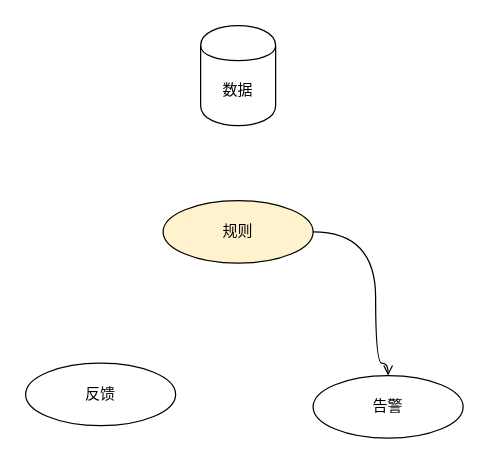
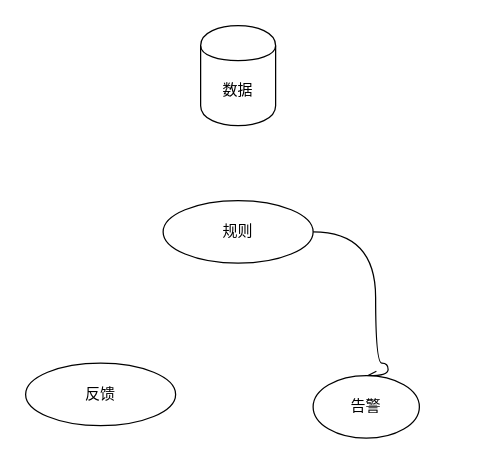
node "规则": fillcolor #fff2cc -> #ffffff
node "告警": size 150x63 -> 106x63
